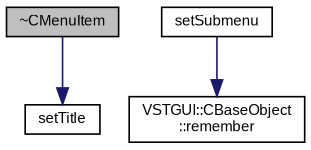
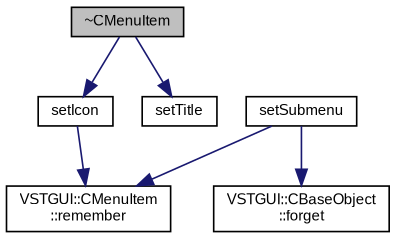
node "setIcon": added
node "VSTGUI::CBaseObject ::remember": label "VSTGUI::CBaseObject ::remember" -> "VSTGUI::CMenuItem ::remember"
node "VSTGUI::CBaseObject ::forget": added
